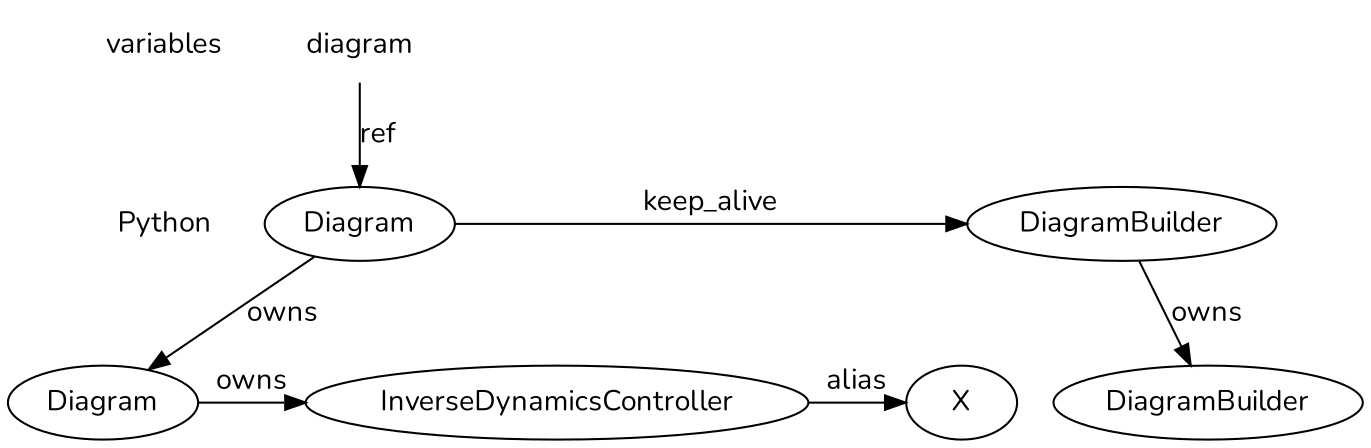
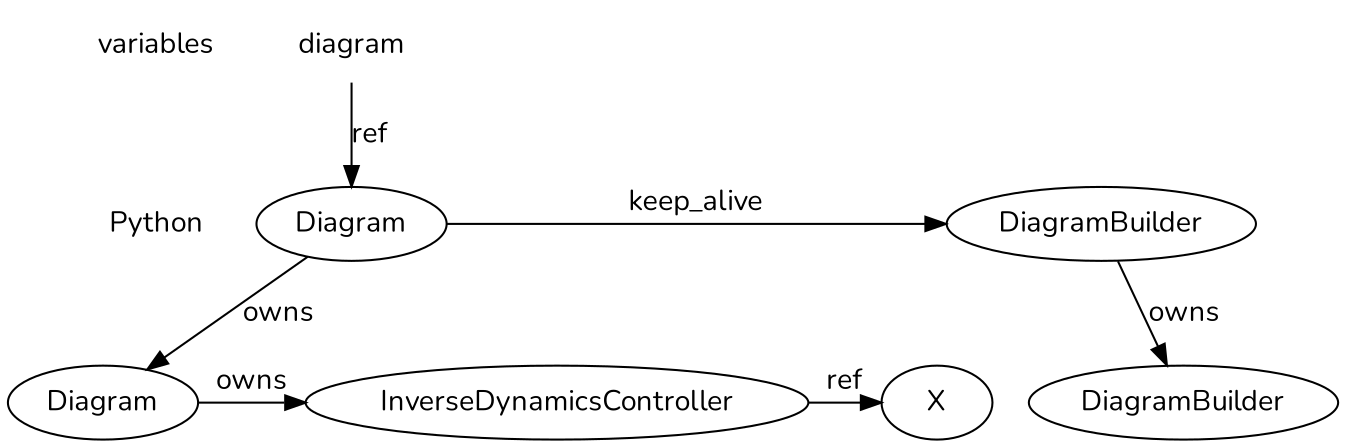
edge "InverseDynamicsController" -> "X": label "alias" -> "ref"
